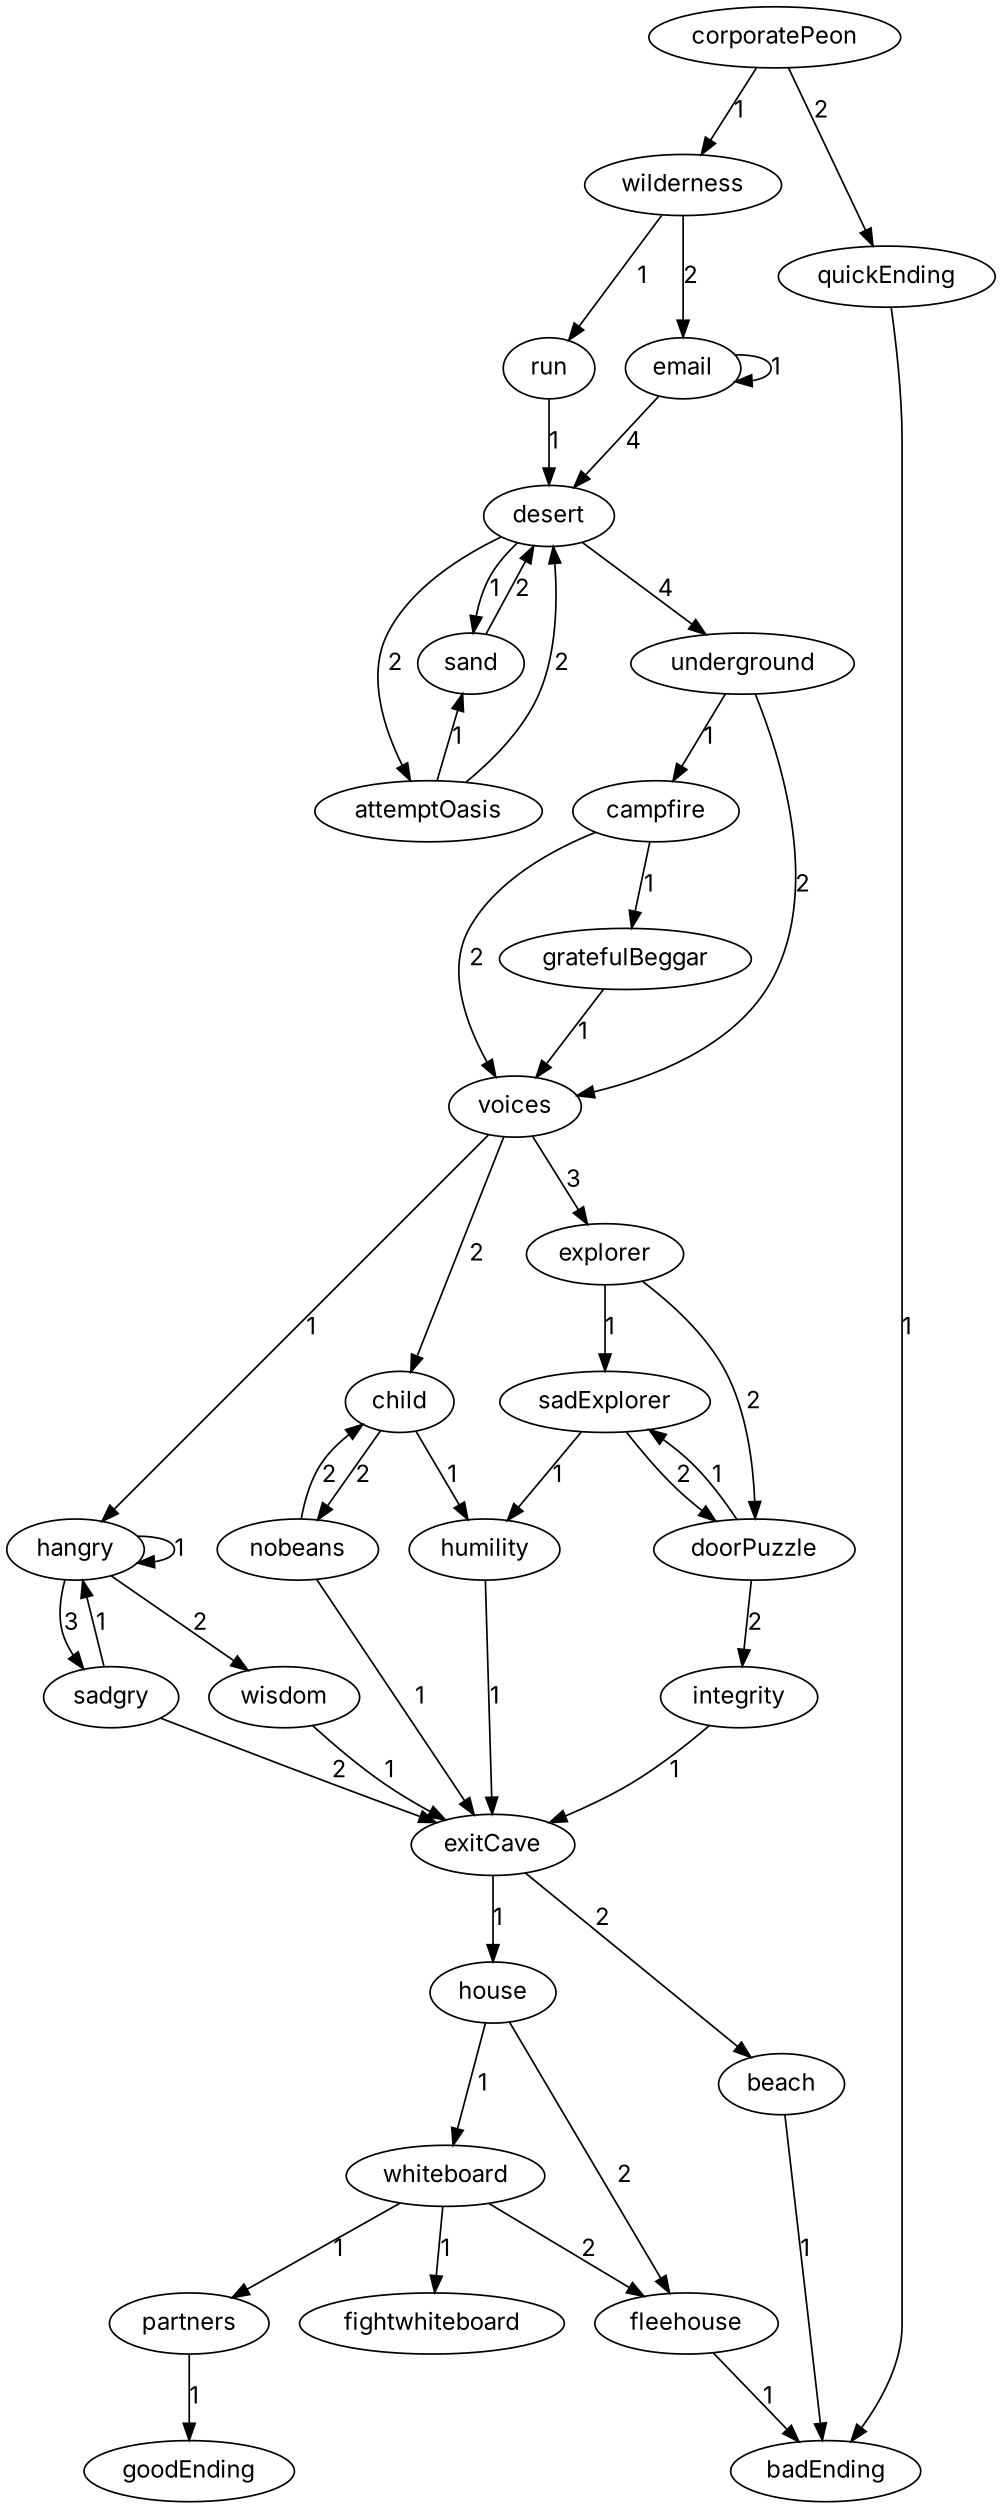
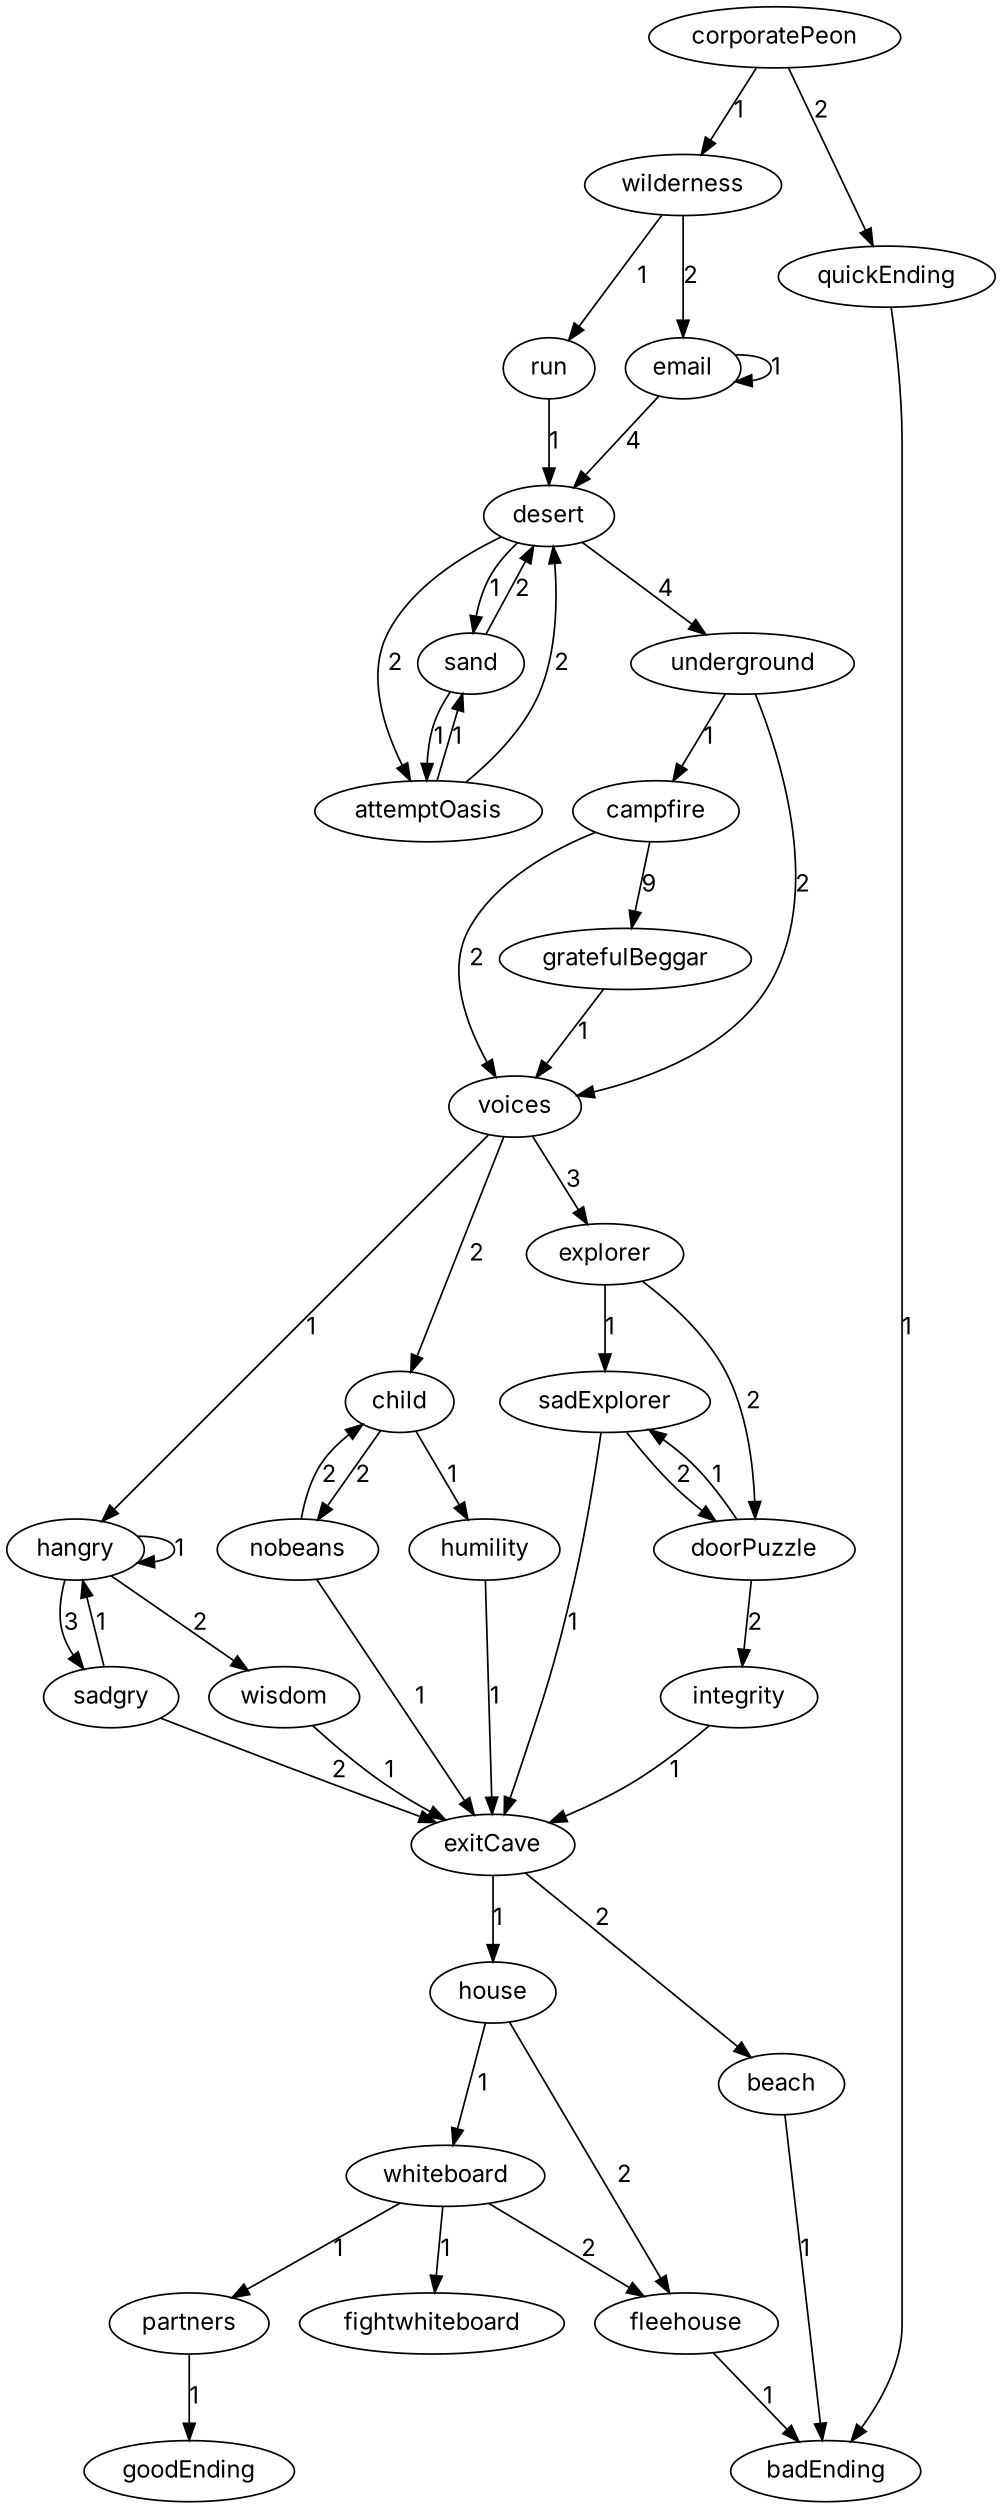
edge "sand" -> "attemptOasis": added, label "1"
edge "campfire" -> "gratefulBeggar": label "1" -> "9"
edge "sadExplorer" -> "humility": now "sadExplorer" -> "exitCave"
